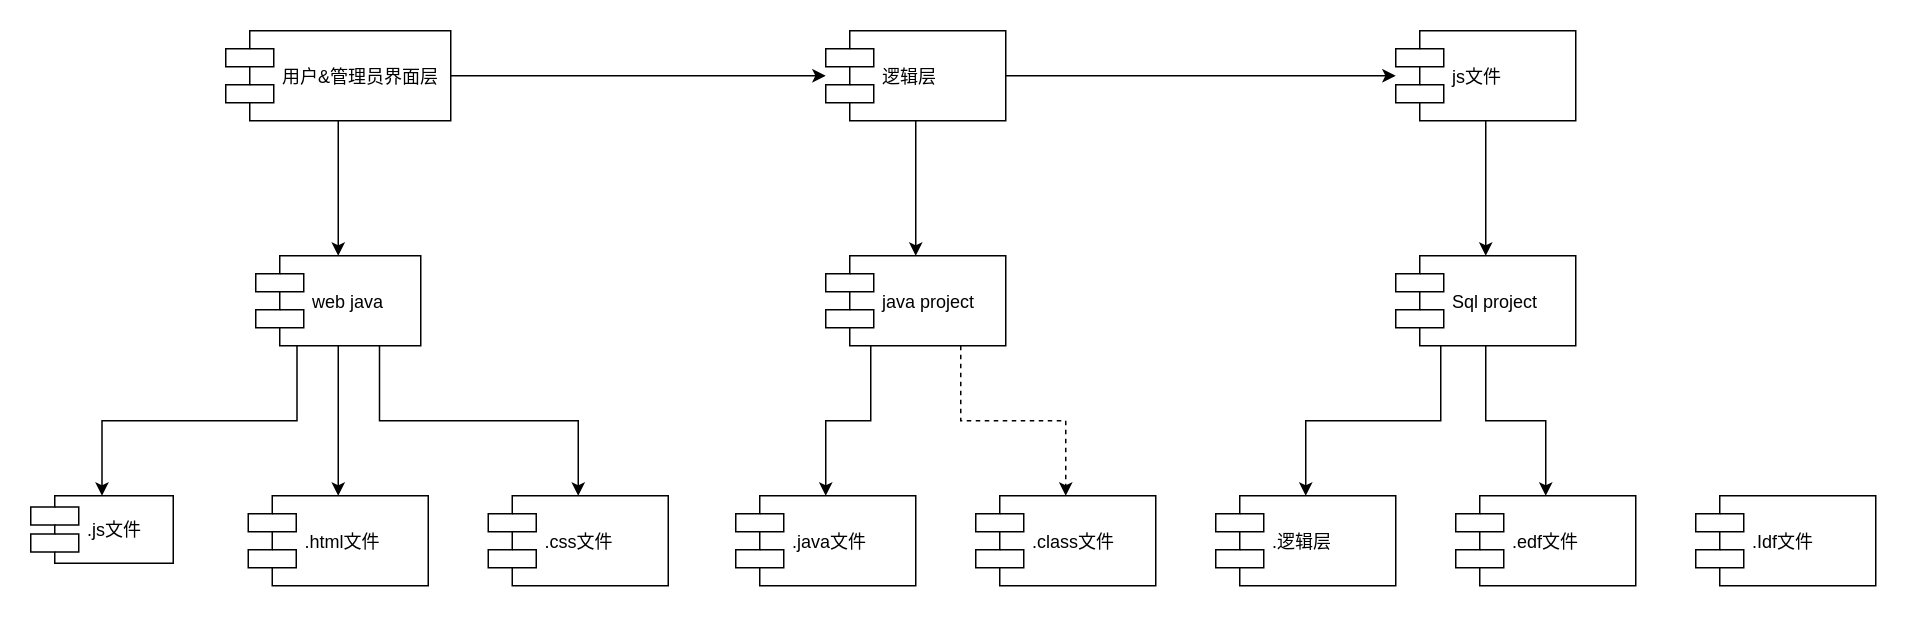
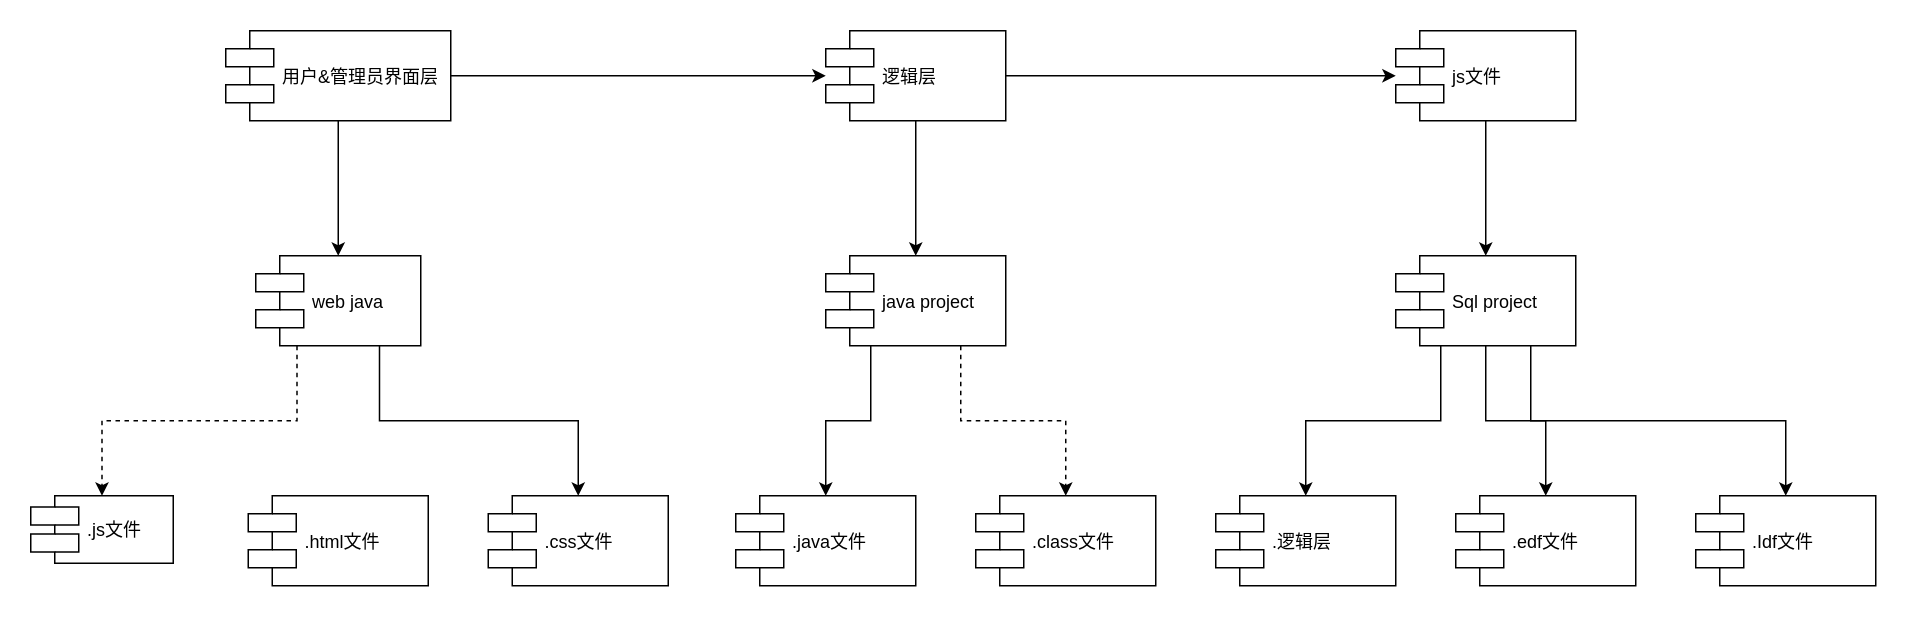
edge "web java" -> ".html文件": removed
edge "web java" -> ".js文件": style solid -> dashed
edge "Sql project" -> ".Idf文件": added
